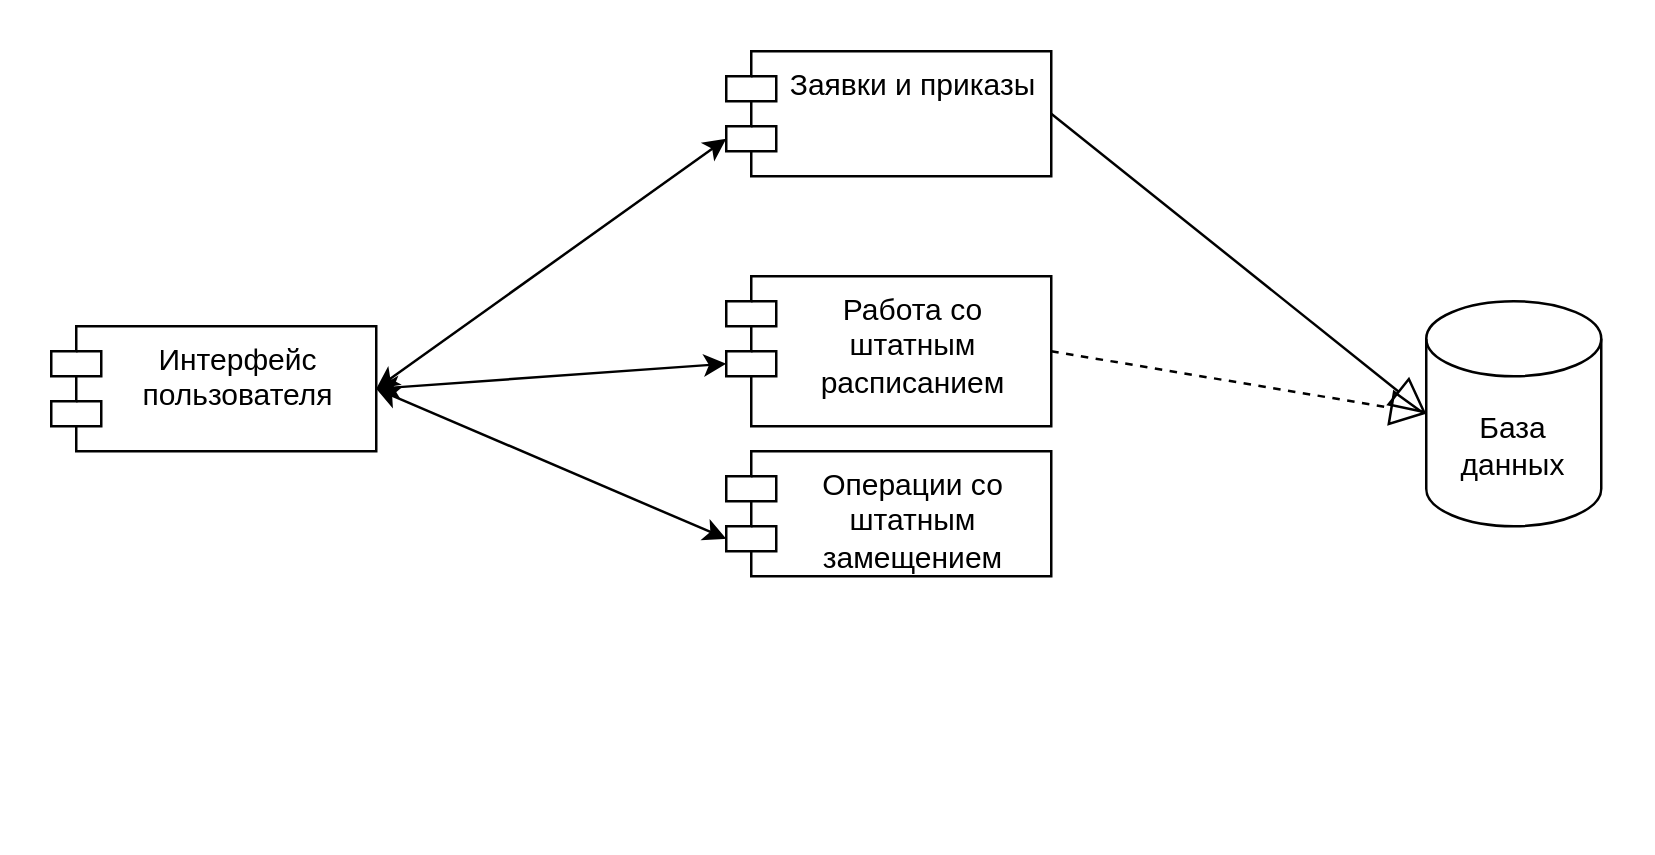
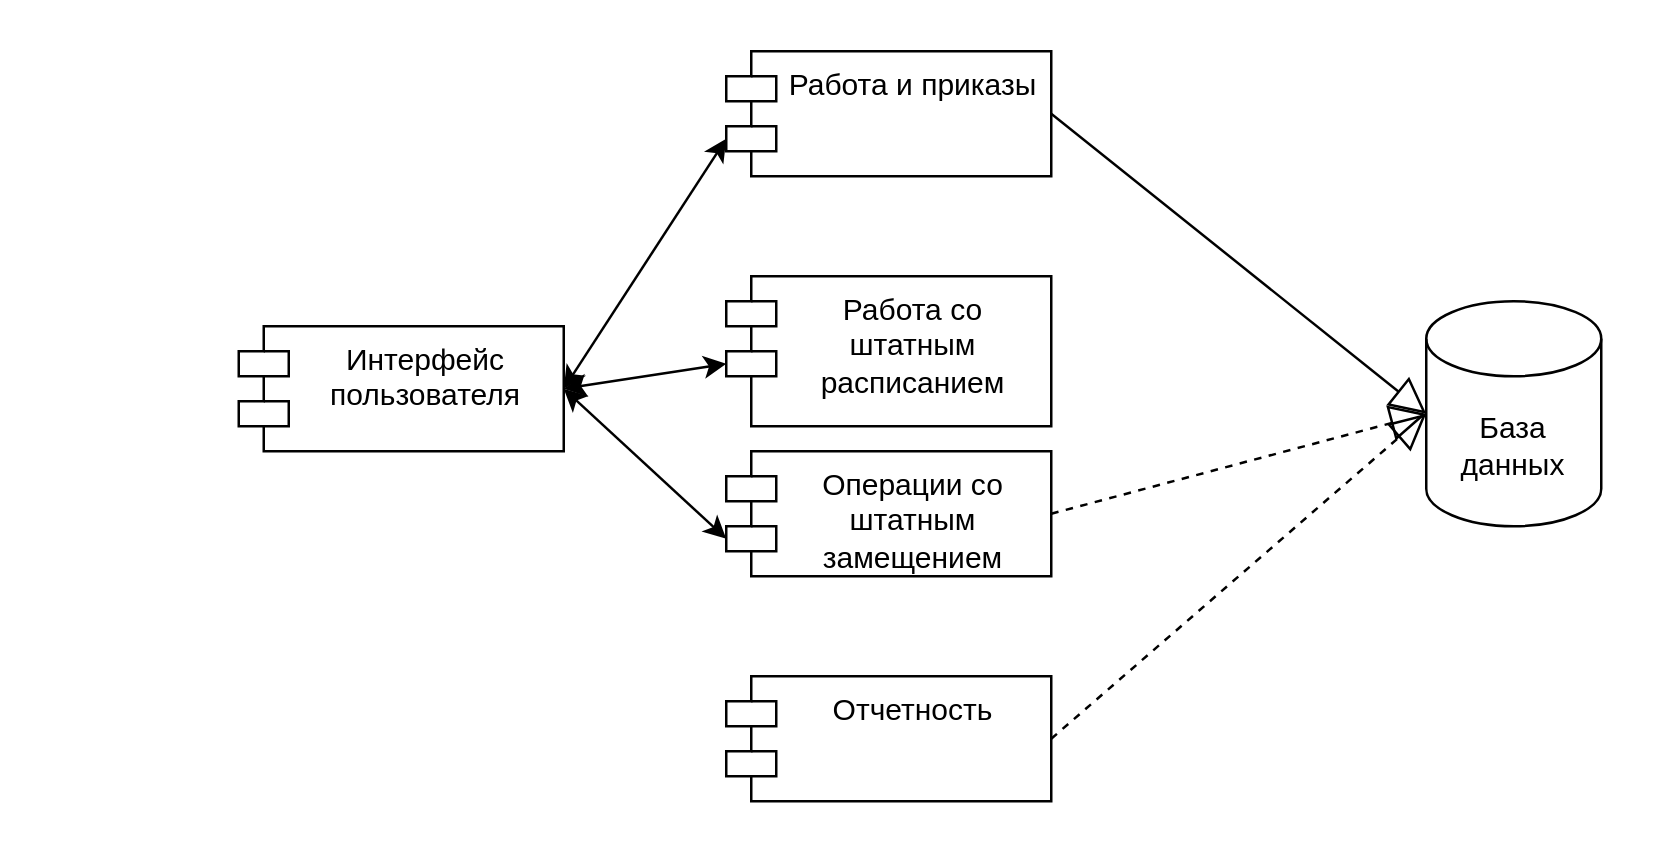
node "Заявки и приказы": label "Заявки и приказы" -> "Работа и приказы"
edge "Работа со штатным расписанием" -> "База данных": removed
node "Интерфейс пользователя": moved (214, 389) -> (401, 389)
edge "Операции со штатным замещением" -> "База данных": added
edge "Отчетность" -> "База данных": added
node "Отчетность": added
